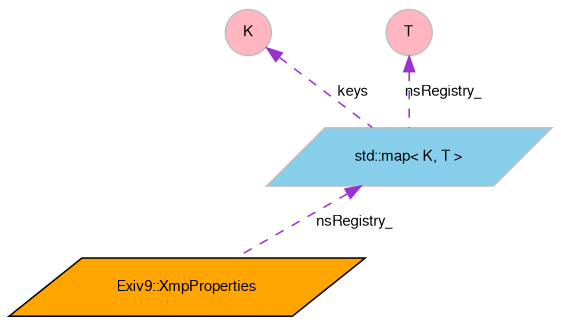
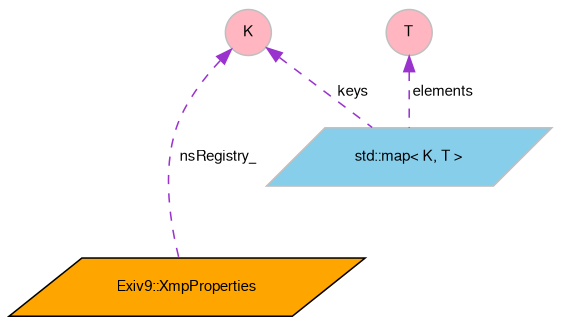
edge "std::map< K, T >" -> "T": label " nsRegistry_" -> " elements"
edge "Exiv9::XmpProperties" -> "std::map< K, T >": now "Exiv9::XmpProperties" -> "K"
